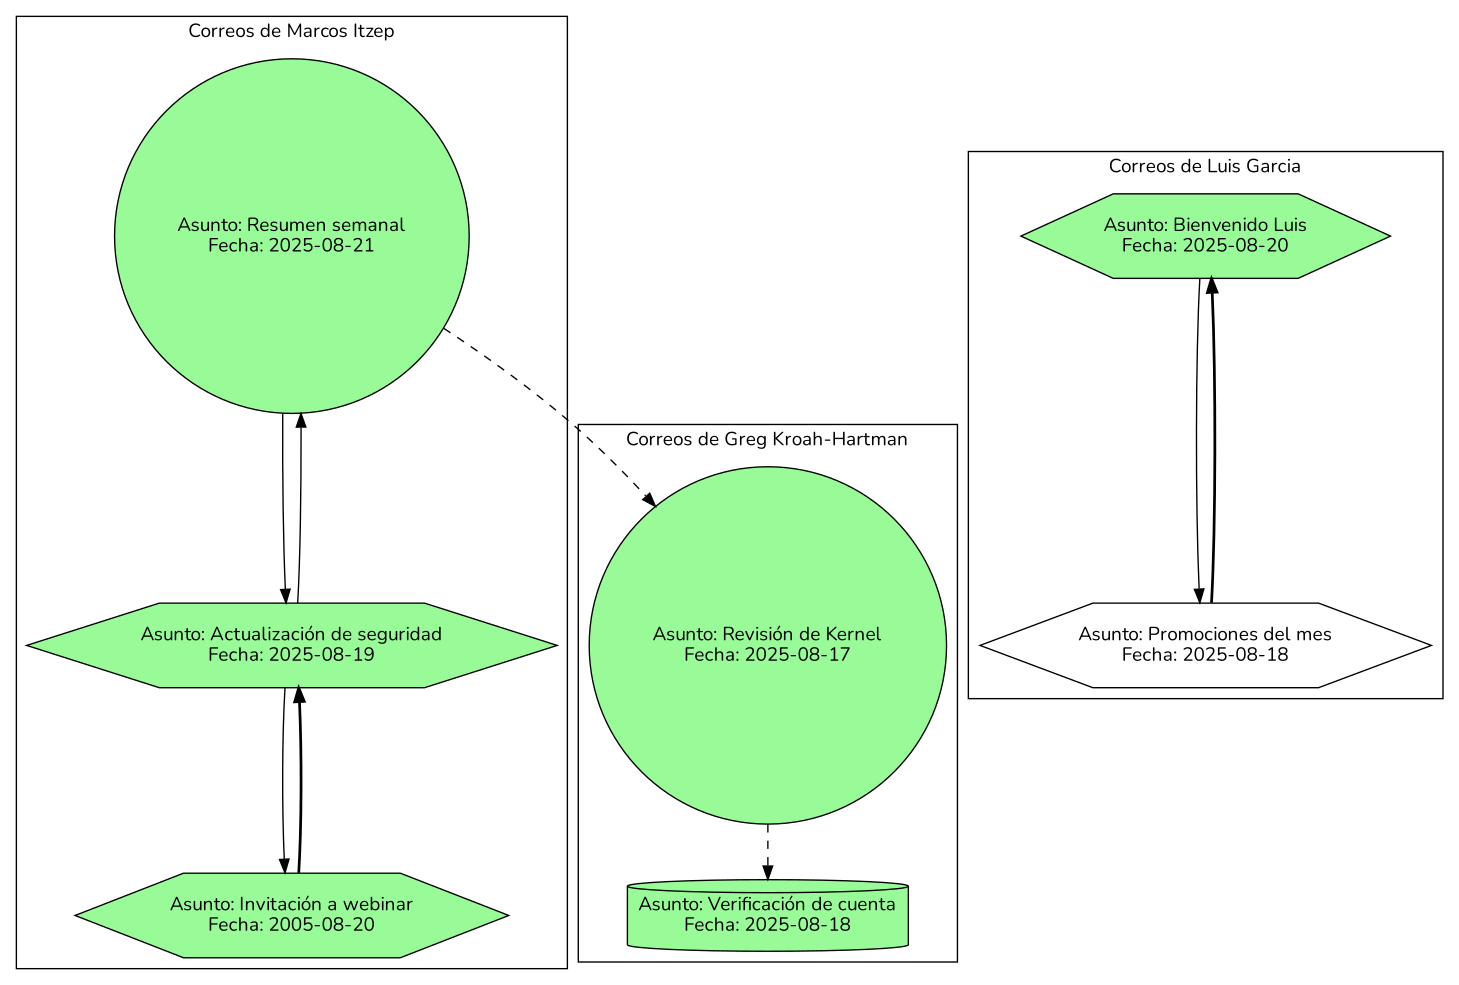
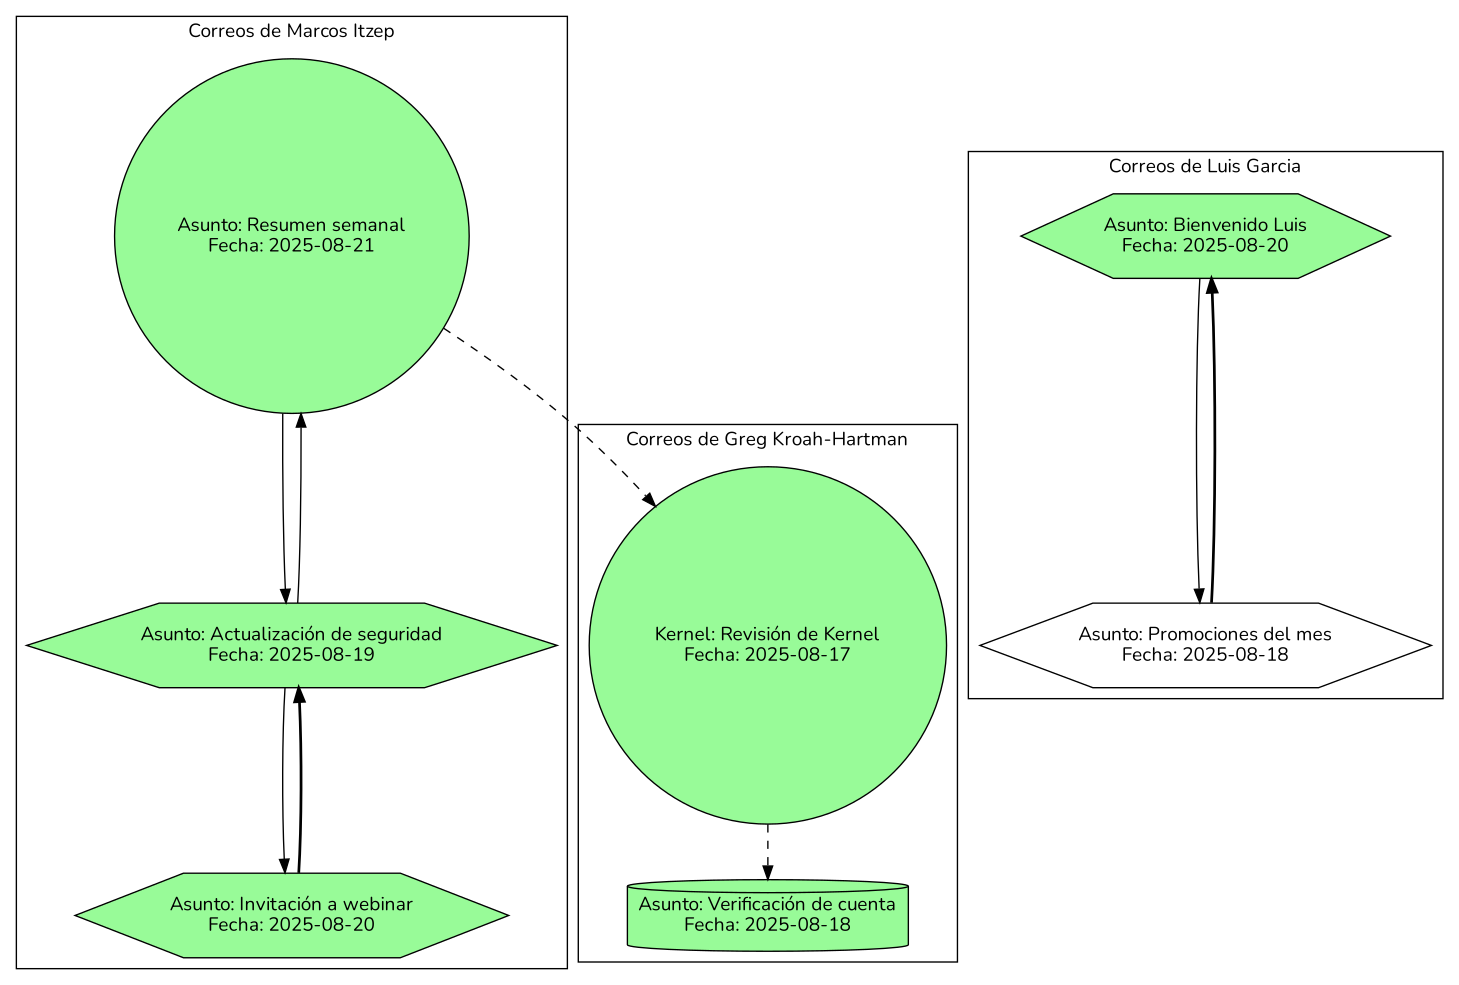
node "Asunto: Revisión de Kernel Fecha: 2025-08-17": label "Asunto: Revisión de Kernel Fecha: 2025-08-17" -> "Kernel: Revisión de Kernel Fecha: 2025-08-17"
node "Asunto: Invitación a webinar Fecha: 2005-08-20": label "Asunto: Invitación a webinar Fecha: 2005-08-20" -> "Asunto: Invitación a webinar Fecha: 2025-08-20"
